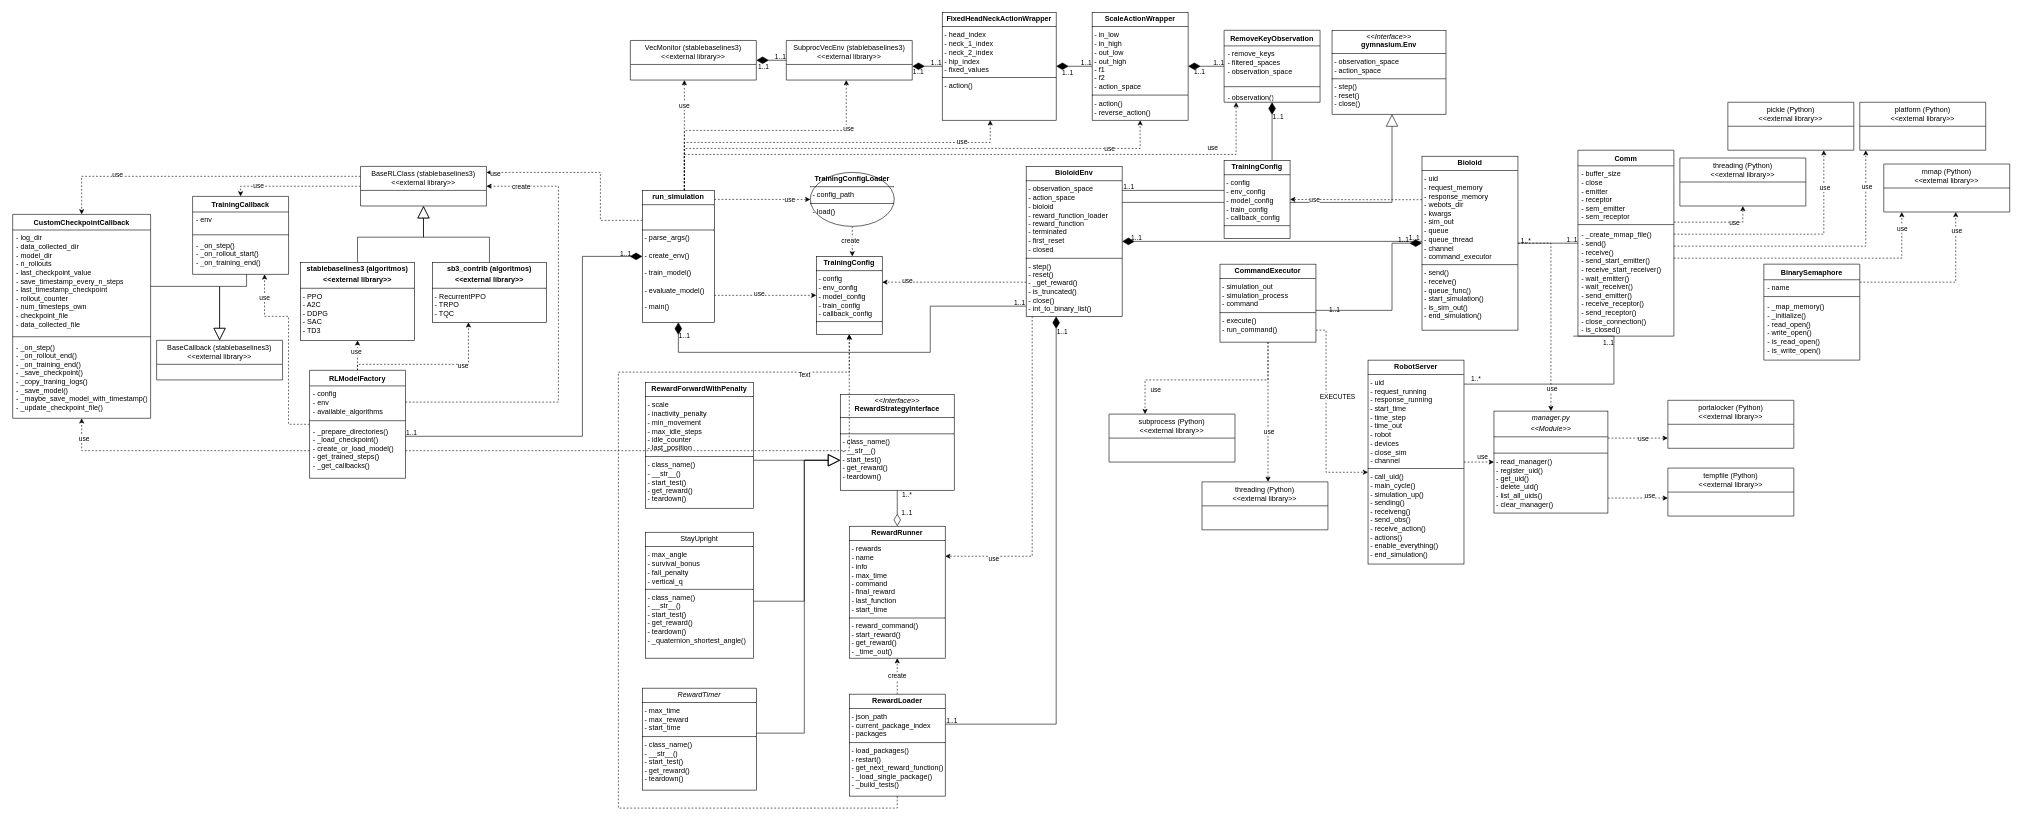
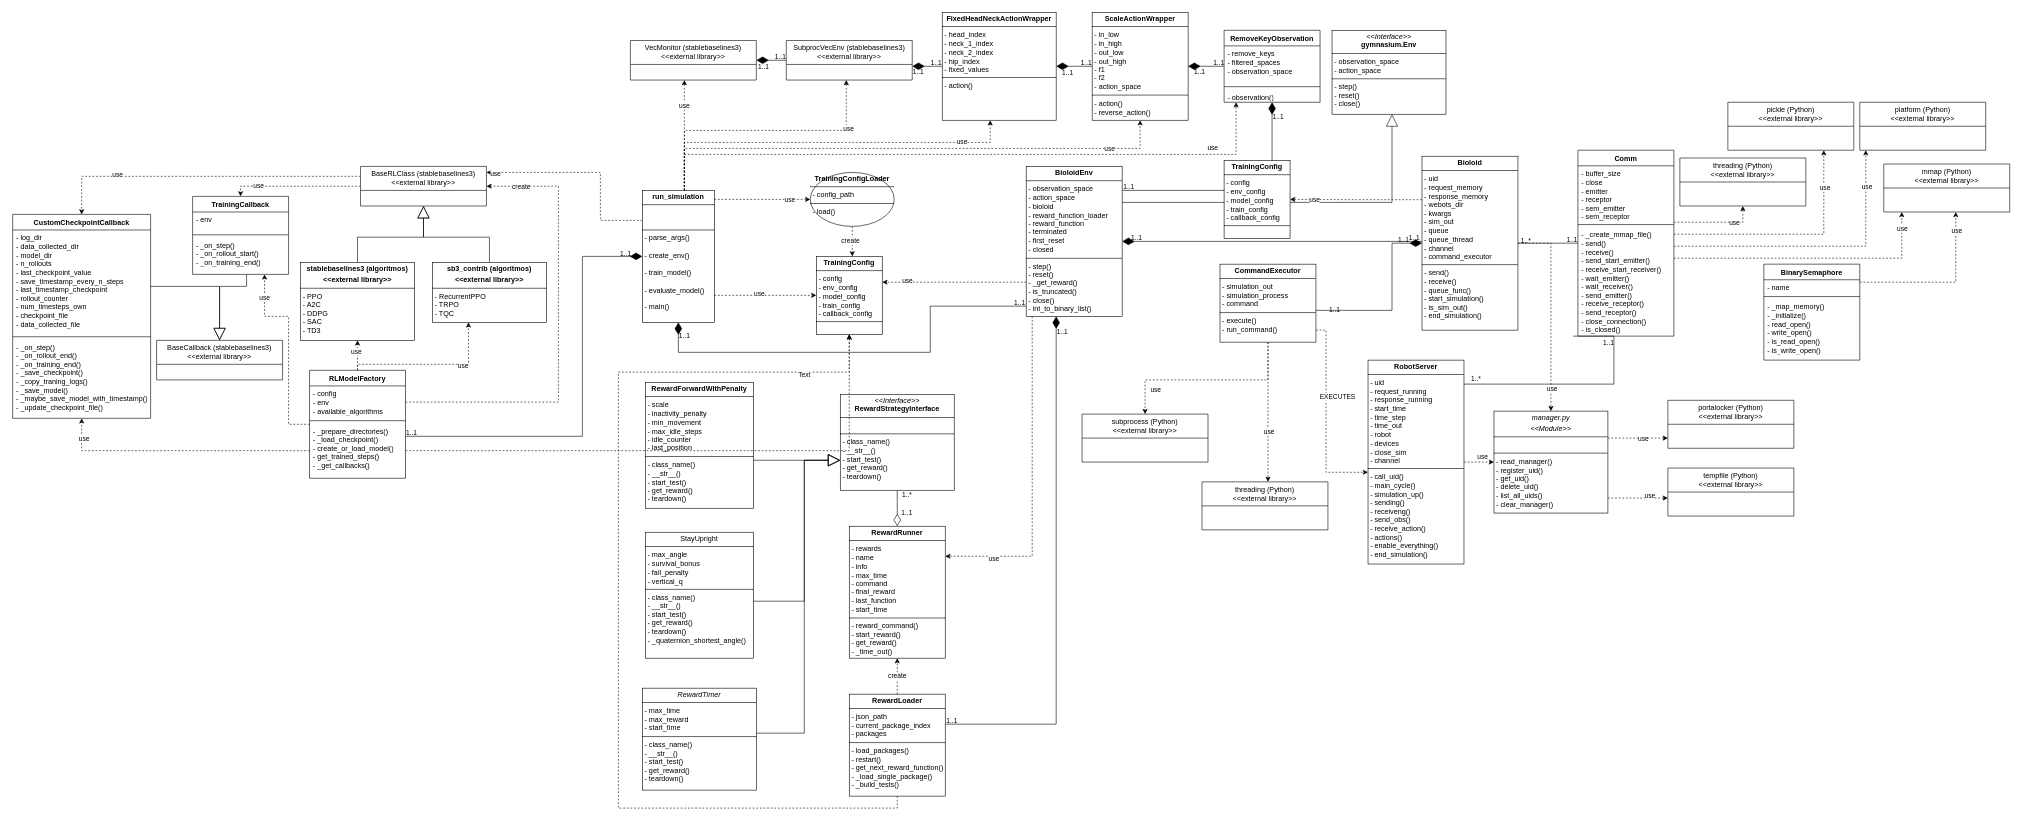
node "subprocess (Python) <<external library>>": moved (1172, 438) -> (1145, 438)
